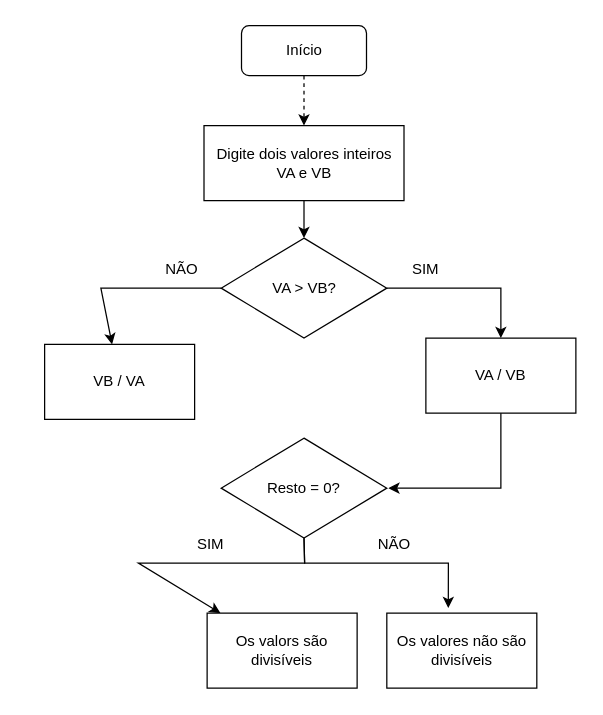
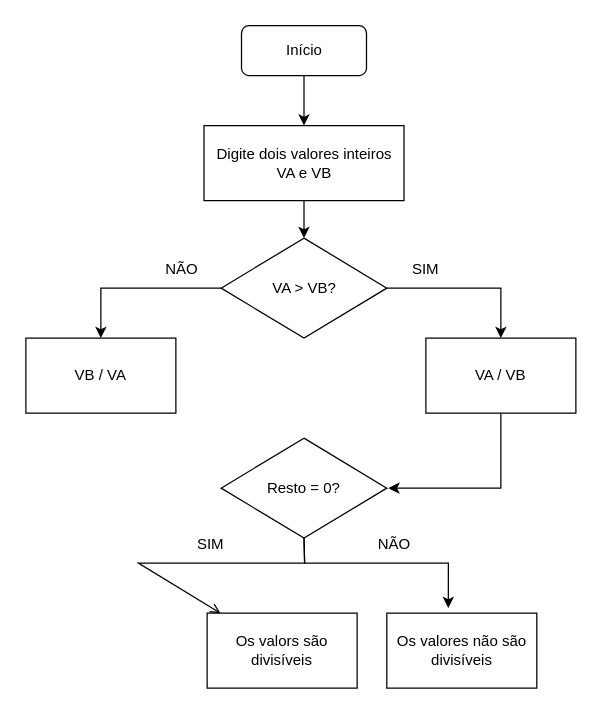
edge "Início" -> "Digite dois valores inteirosVA e VB": style dashed -> solid
node "VB / VA": moved (119, 382) -> (101, 376)
edge "Resto = 0?" -> "Os valors são divisíveis": arrowhead classic -> open
